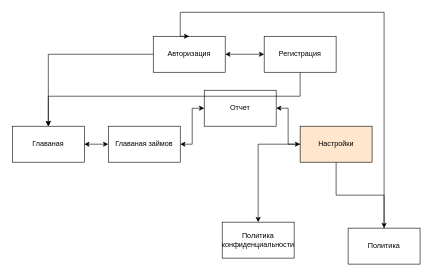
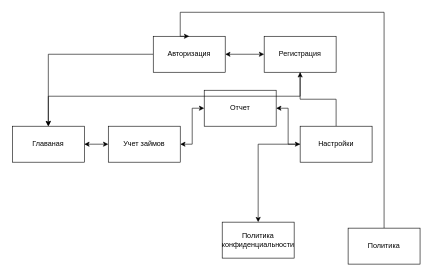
node "Главаная займов": label "Главаная займов" -> "Учет займов"
node "Настройки": fillcolor #ffe6cc -> #ffffff
edge "Настройки" -> "Политика": now "Настройки" -> "Регистрация"
